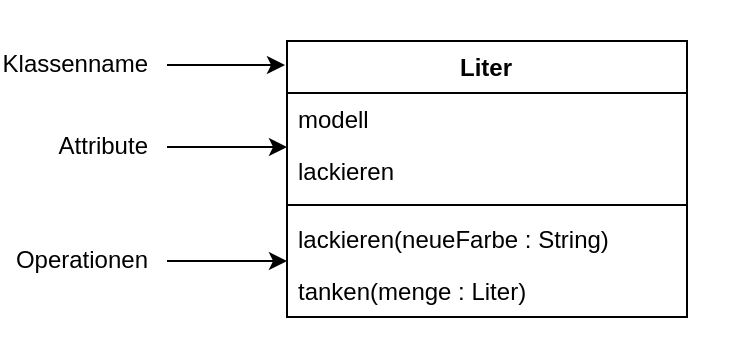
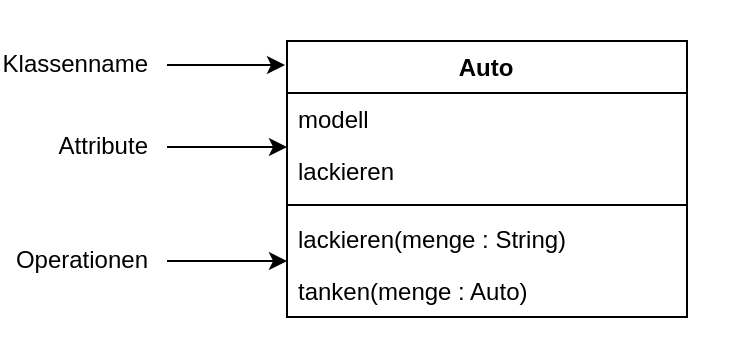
node "Liter": label "Liter" -> "Auto"
node "lackieren(neueFarbe : String)": label "lackieren(neueFarbe : String)" -> "lackieren(menge : String)"
node "tanken(menge : Liter)": label "tanken(menge : Liter)" -> "tanken(menge : Auto)"
